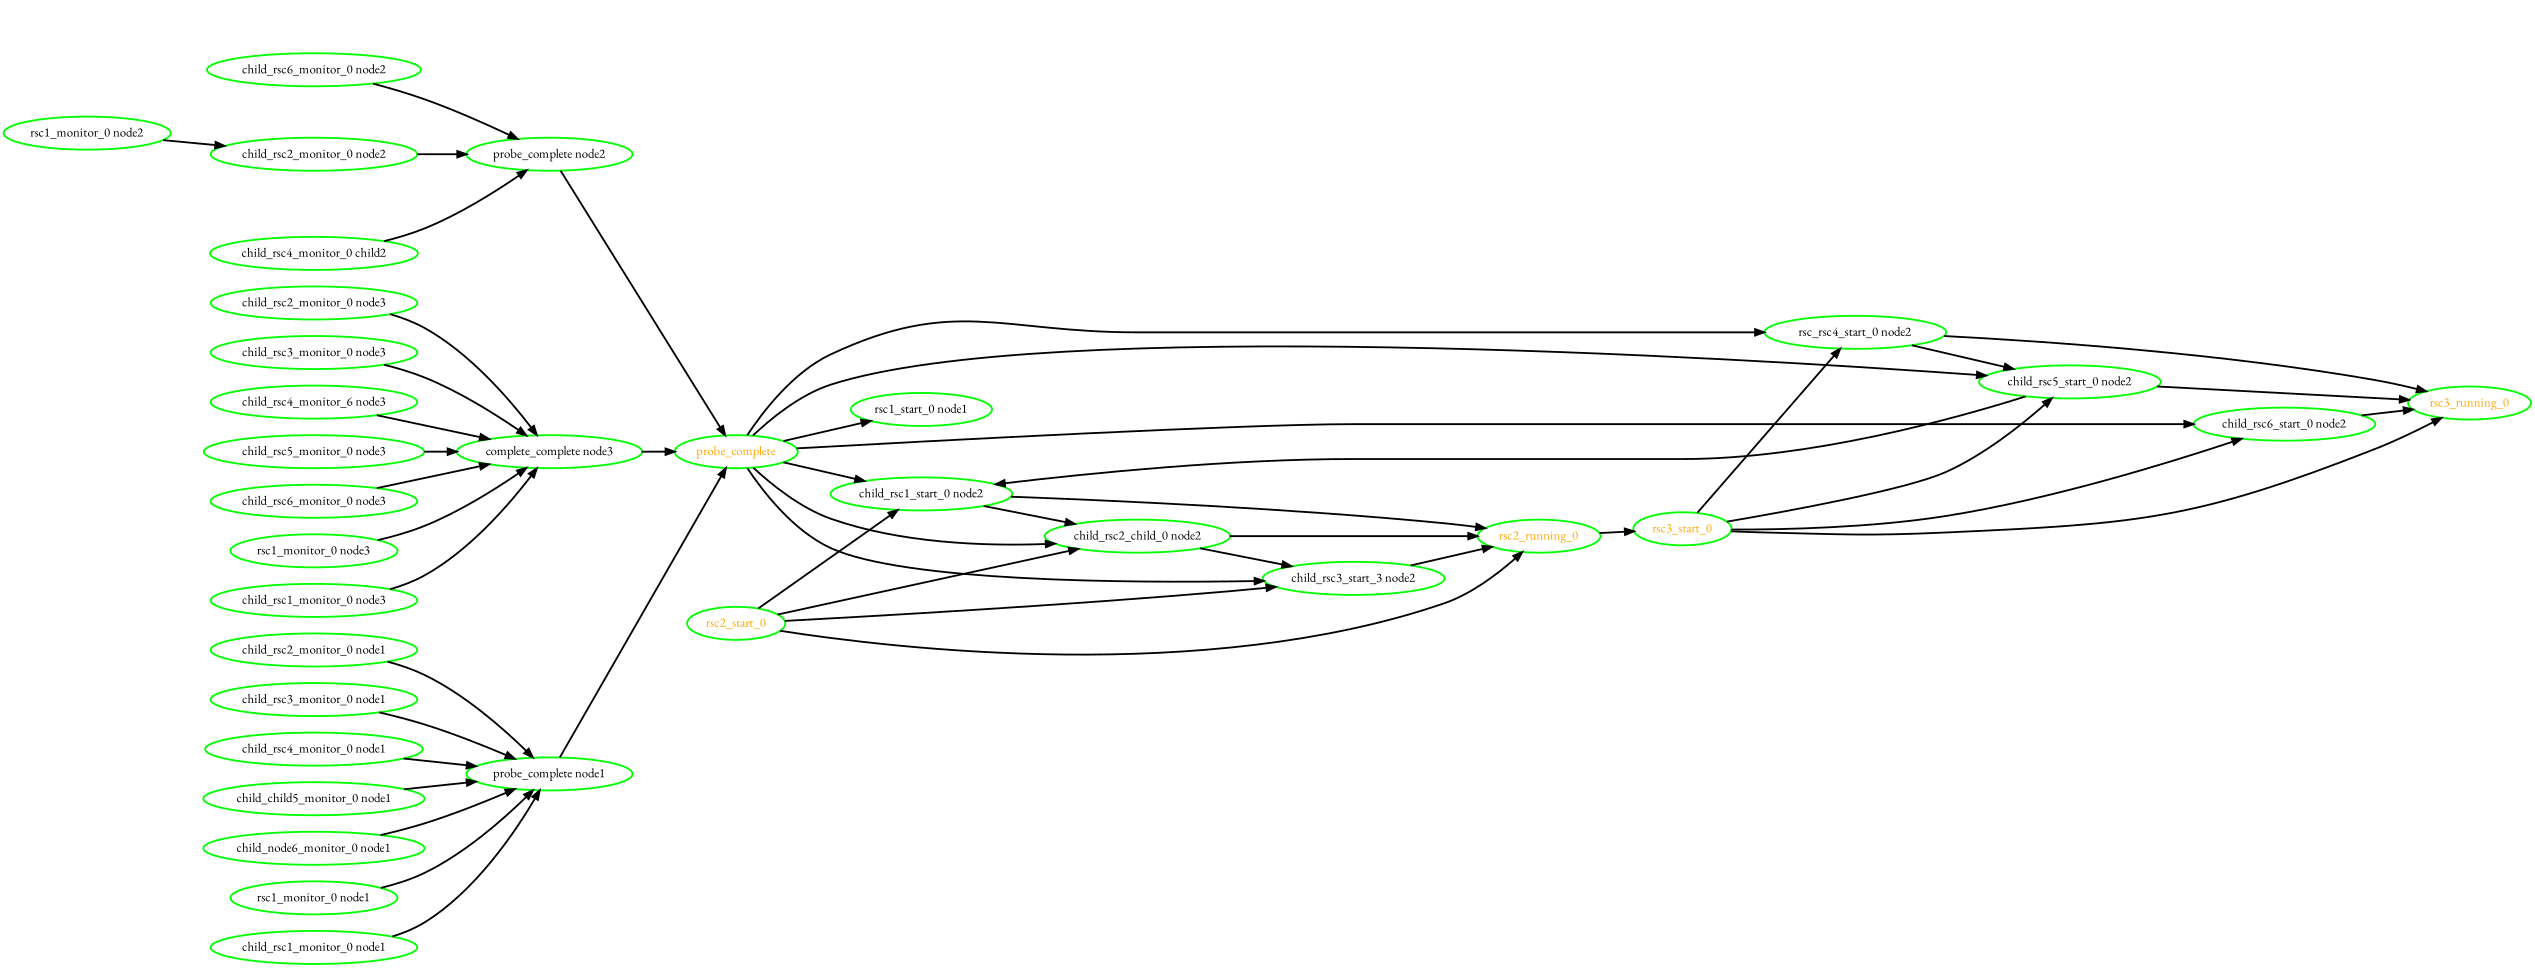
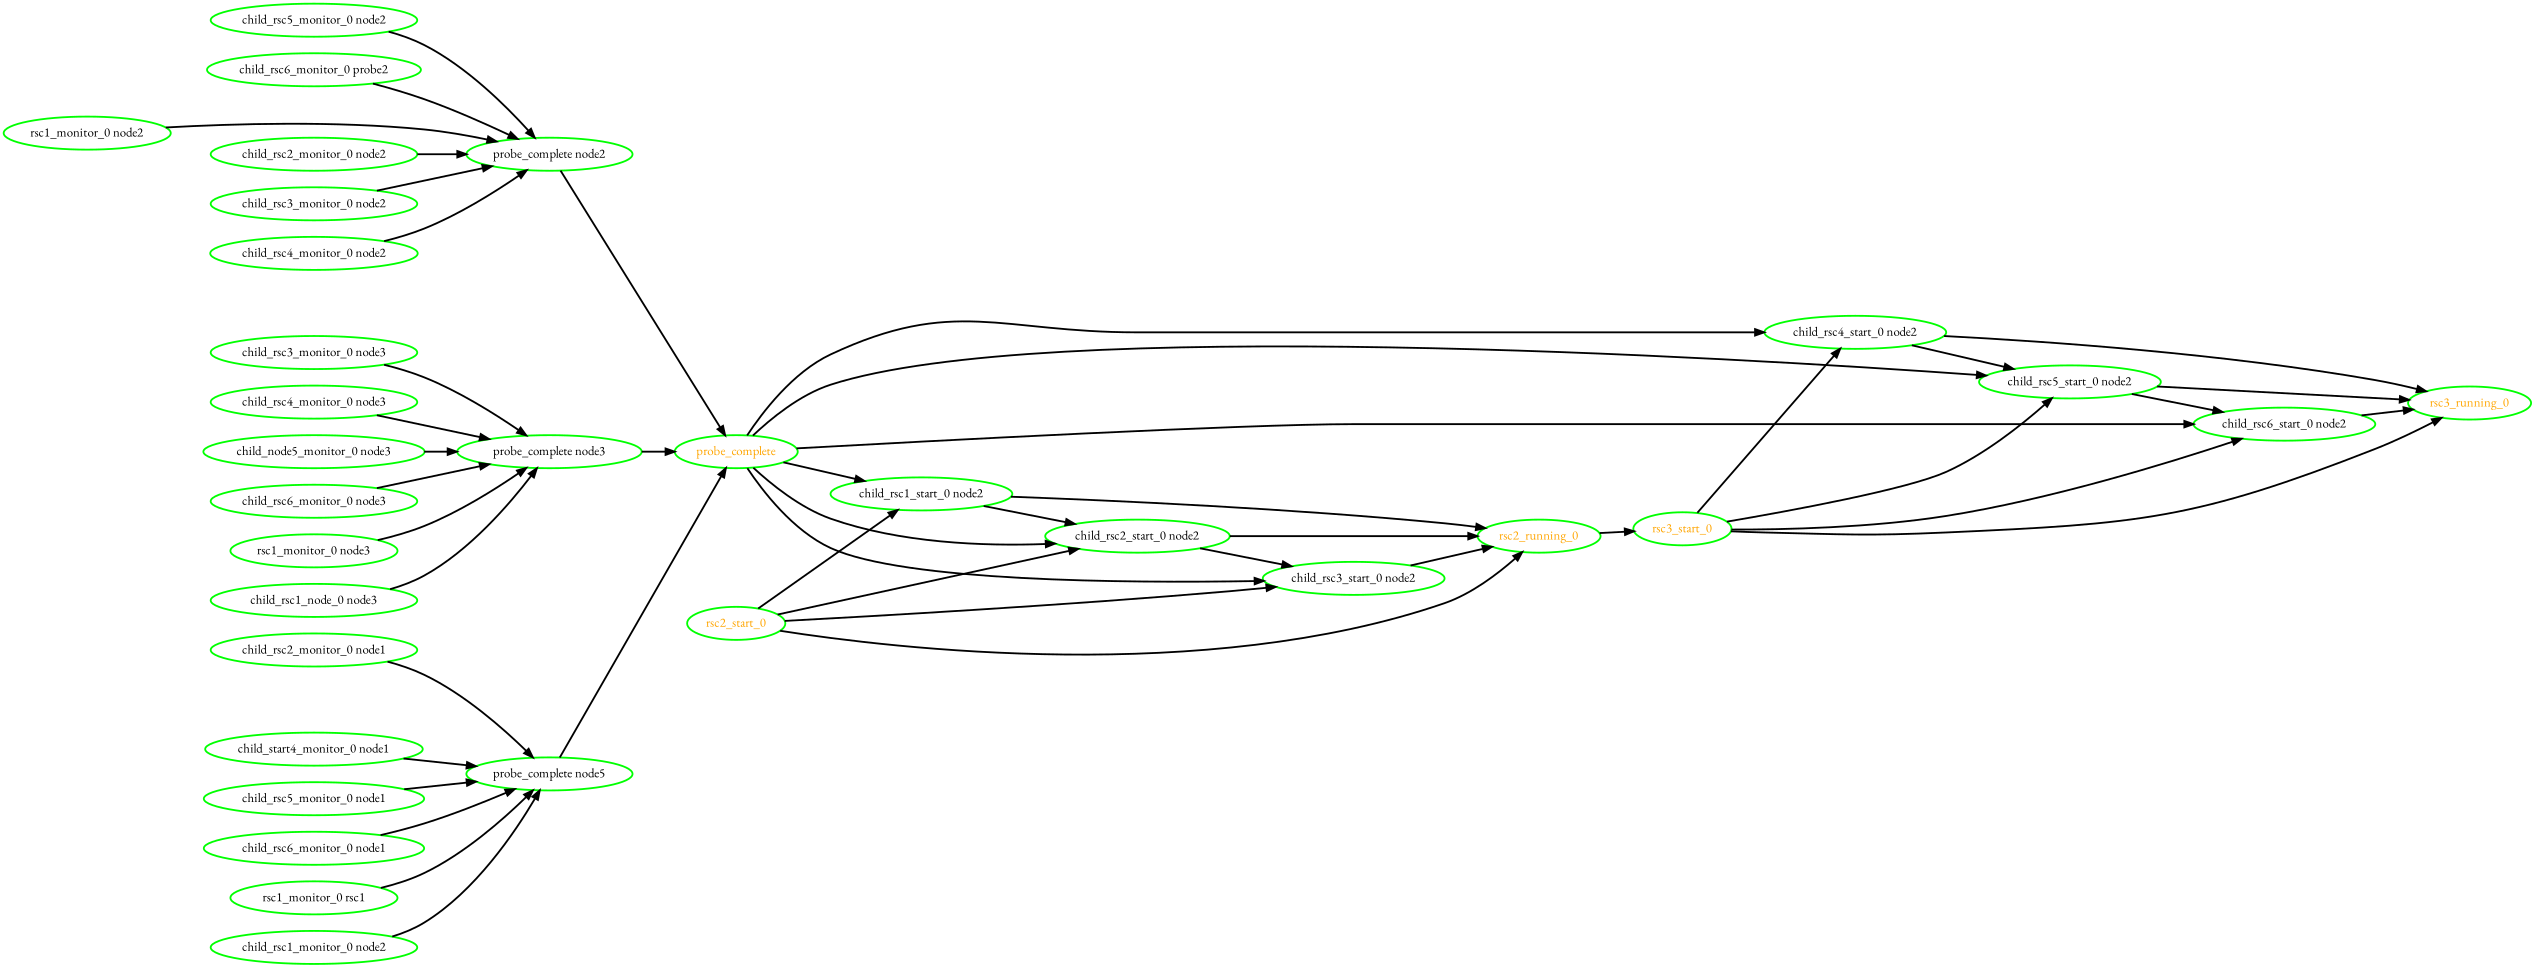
node "child_rsc5_monitor_0 node2": added
node "child_rsc6_monitor_0 node2": label "child_rsc6_monitor_0 node2" -> "child_rsc6_monitor_0 probe2"
edge "rsc1_monitor_0 node2" -> "child_rsc2_monitor_0 node2": now "rsc1_monitor_0 node2" -> "probe_complete node2"
node "child_rsc3_monitor_0 node2": added
node "child_rsc4_monitor_0 child2": label "child_rsc4_monitor_0 child2" -> "child_rsc4_monitor_0 node2"
node "child_rsc2_monitor_0 node3": removed
node "rsc_rsc4_start_0 node2": label "rsc_rsc4_start_0 node2" -> "child_rsc4_start_0 node2"
node "child_rsc4_monitor_6 node3": label "child_rsc4_monitor_6 node3" -> "child_rsc4_monitor_0 node3"
node "rsc1_start_0 node1": removed
node "child_rsc5_monitor_0 node3": label "child_rsc5_monitor_0 node3" -> "child_node5_monitor_0 node3"
node "complete_complete node3": label "complete_complete node3" -> "probe_complete node3"
edge "child_rsc5_start_0 node2" -> "child_rsc1_start_0 node2": now "child_rsc5_start_0 node2" -> "child_rsc6_start_0 node2"
node "child_rsc2_child_0 node2": label "child_rsc2_child_0 node2" -> "child_rsc2_start_0 node2"
node "child_rsc3_start_3 node2": label "child_rsc3_start_3 node2" -> "child_rsc3_start_0 node2"
node "child_rsc1_monitor_0 node3": label "child_rsc1_monitor_0 node3" -> "child_rsc1_node_0 node3"
node "child_rsc3_monitor_0 node1": removed
node "child_rsc4_monitor_0 node1": label "child_rsc4_monitor_0 node1" -> "child_start4_monitor_0 node1"
node "probe_complete node1": label "probe_complete node1" -> "probe_complete node5"
node "child_child5_monitor_0 node1": label "child_child5_monitor_0 node1" -> "child_rsc5_monitor_0 node1"
node "child_node6_monitor_0 node1": label "child_node6_monitor_0 node1" -> "child_rsc6_monitor_0 node1"
node "rsc1_monitor_0 node1": label "rsc1_monitor_0 node1" -> "rsc1_monitor_0 rsc1"
node "child_rsc1_monitor_0 node1": label "child_rsc1_monitor_0 node1" -> "child_rsc1_monitor_0 node2"
